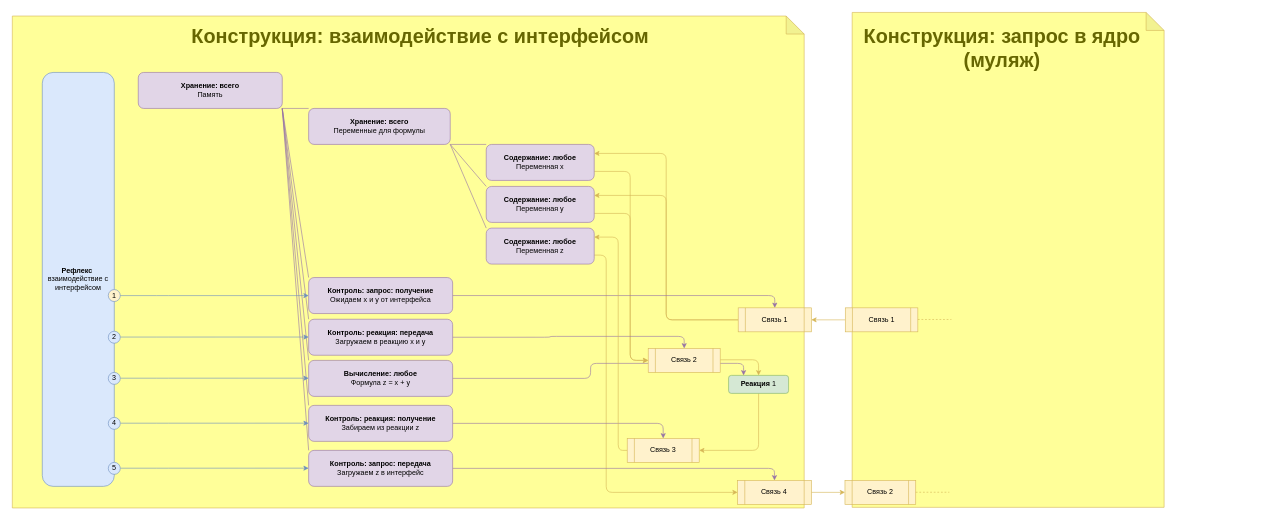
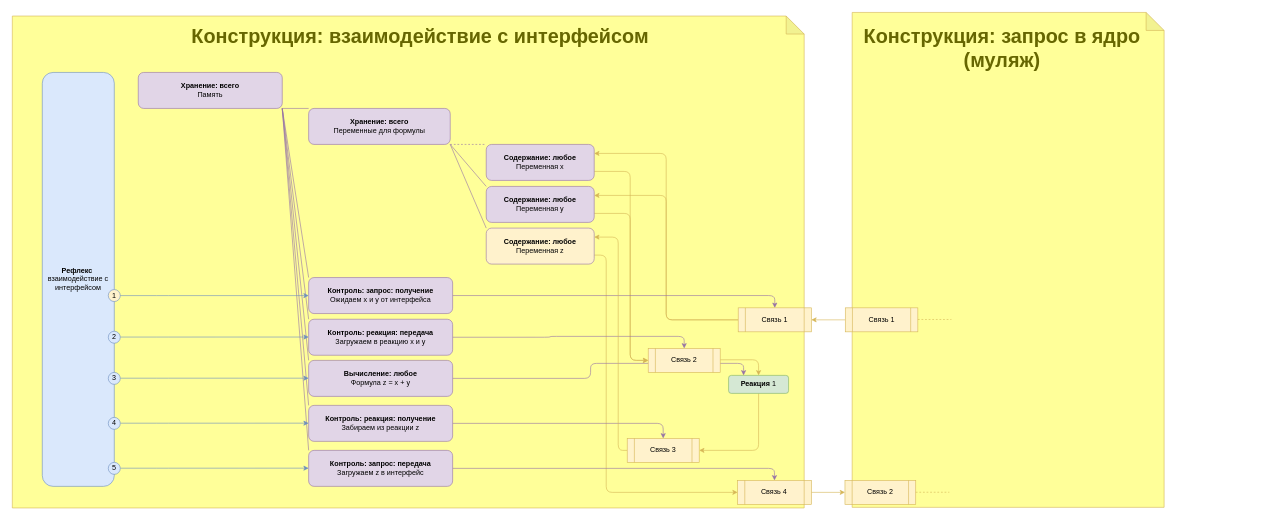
edge "Хранение: всего Переменные для формулы" -- "Содержание: любое Переменная x": style solid -> dashed
node "Содержание: любое Переменная z": fillcolor #e1d5e7 -> #fff2cc
